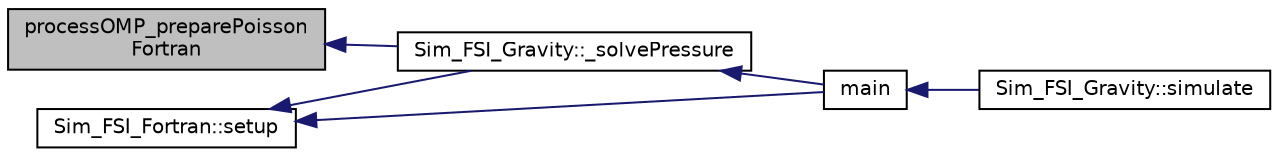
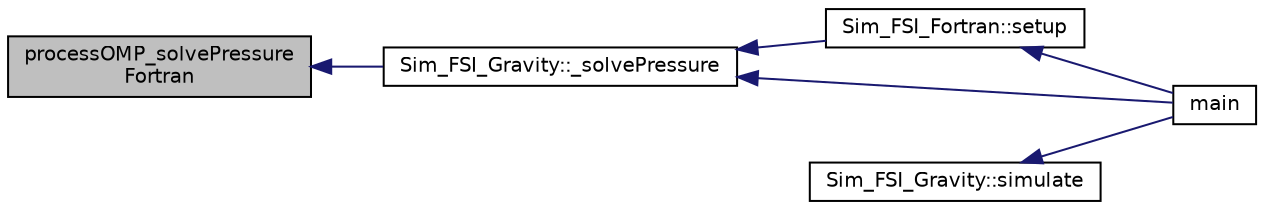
node "processOMP_preparePoisson Fortran": label "processOMP_preparePoisson Fortran" -> "processOMP_solvePressure Fortran"
edge "Sim_FSI_Gravity::_solvePressure" -> "Sim_FSI_Fortran::setup": reversed
edge "Sim_FSI_Gravity::simulate" -> "main": reversed
